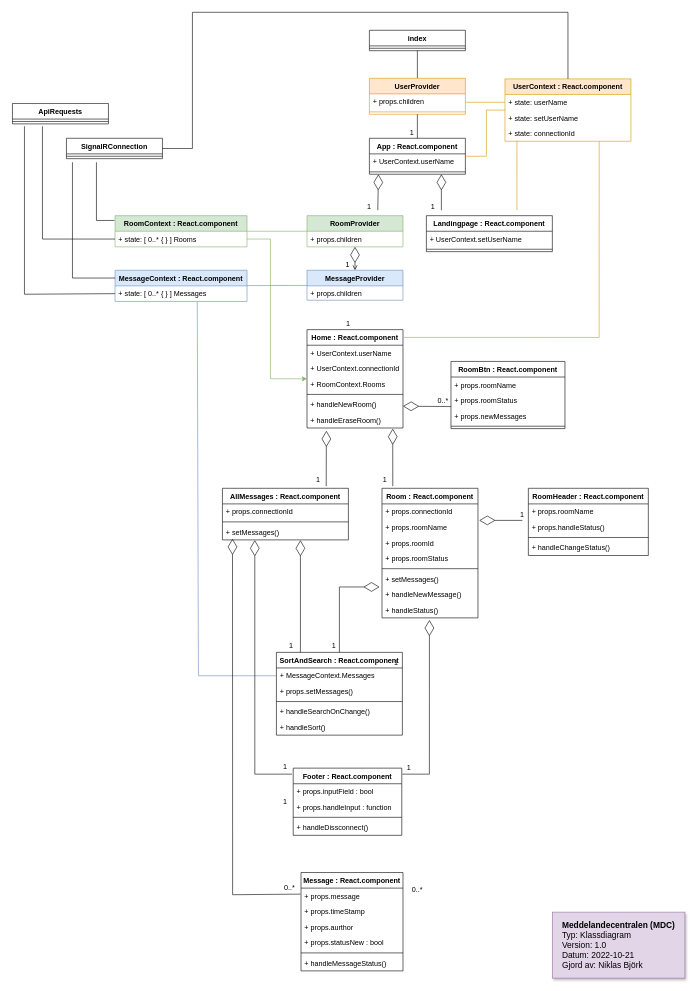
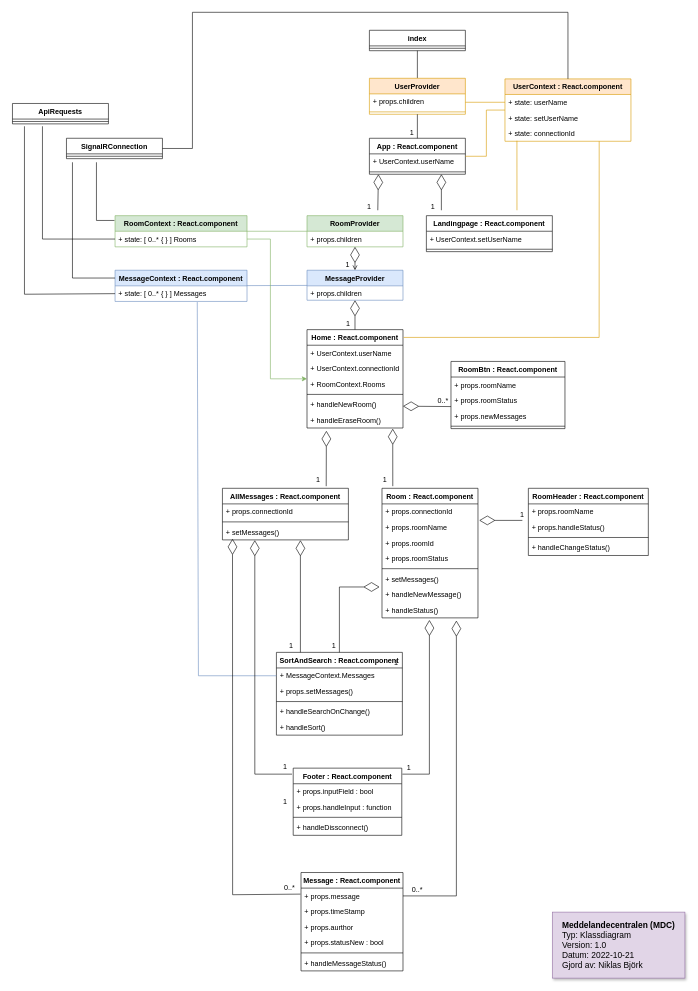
edge "Home : React.component" -> "MessageProvider": added
edge "+ props.message" -> "+ handleStatus()": added
